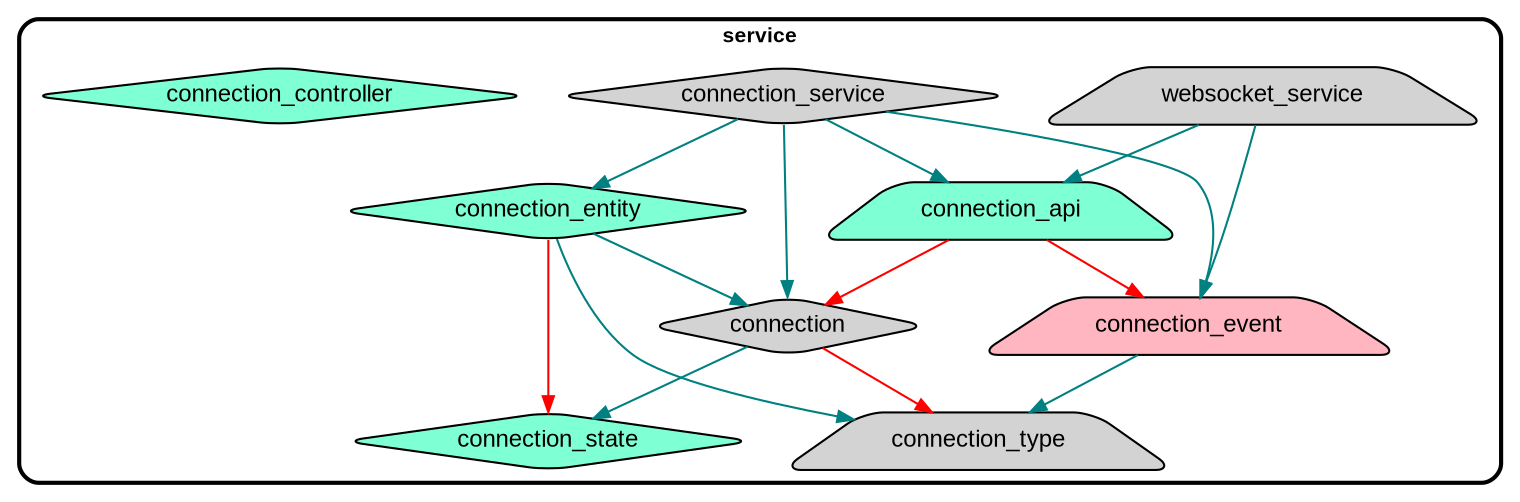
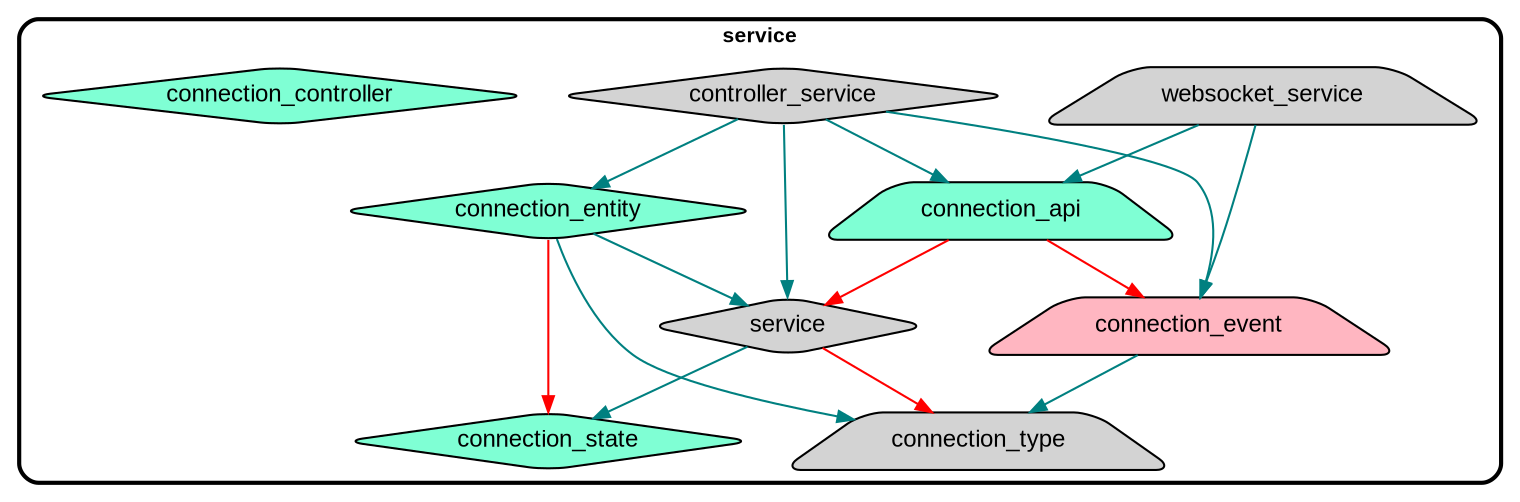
node "connection_service": label "connection_service" -> "controller_service"
node "connection": label "connection" -> "service"
